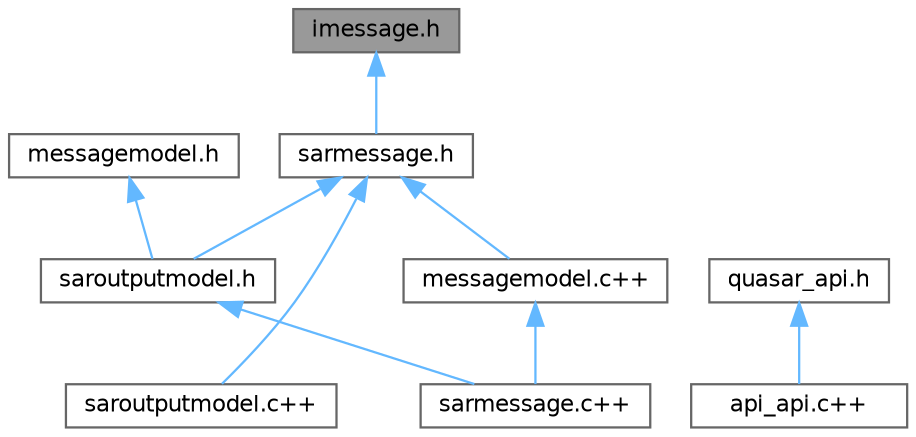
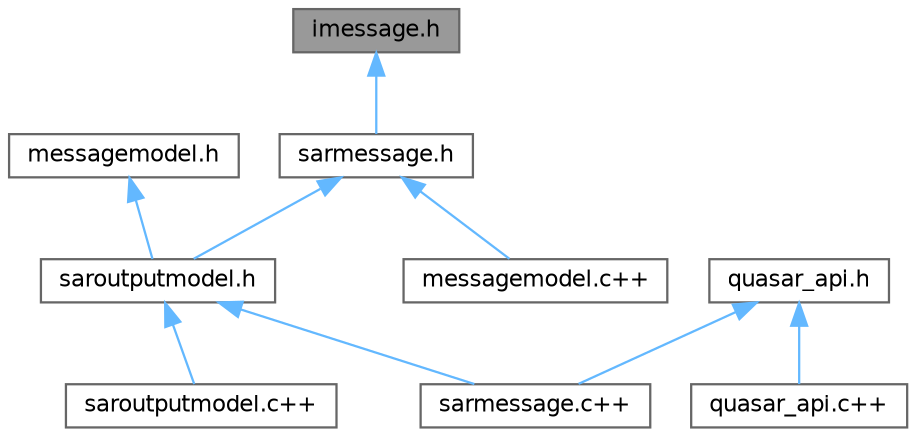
edge "saroutputmodel.c++" -> "sarmessage.h": now "saroutputmodel.c++" -> "saroutputmodel.h"
edge "sarmessage.c++" -> "messagemodel.c++": now "sarmessage.c++" -> "quasar_api.h"
node "api_api.c++": label "api_api.c++" -> "quasar_api.c++"
